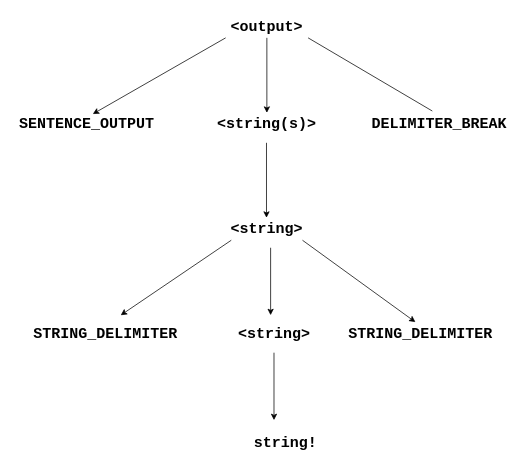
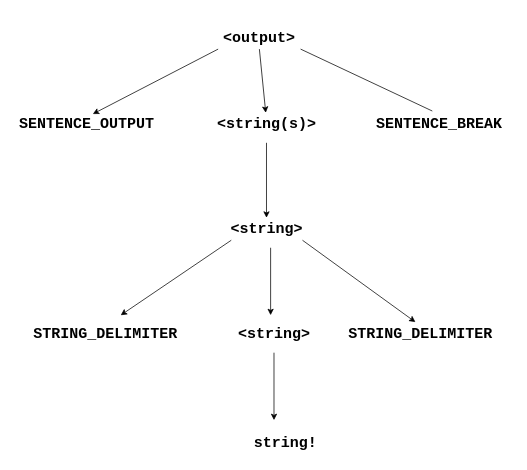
node "<output>": moved (267, 27) -> (259, 38)
node "DELIMITER_BREAK": label "DELIMITER_BREAK" -> "SENTENCE_BREAK"
